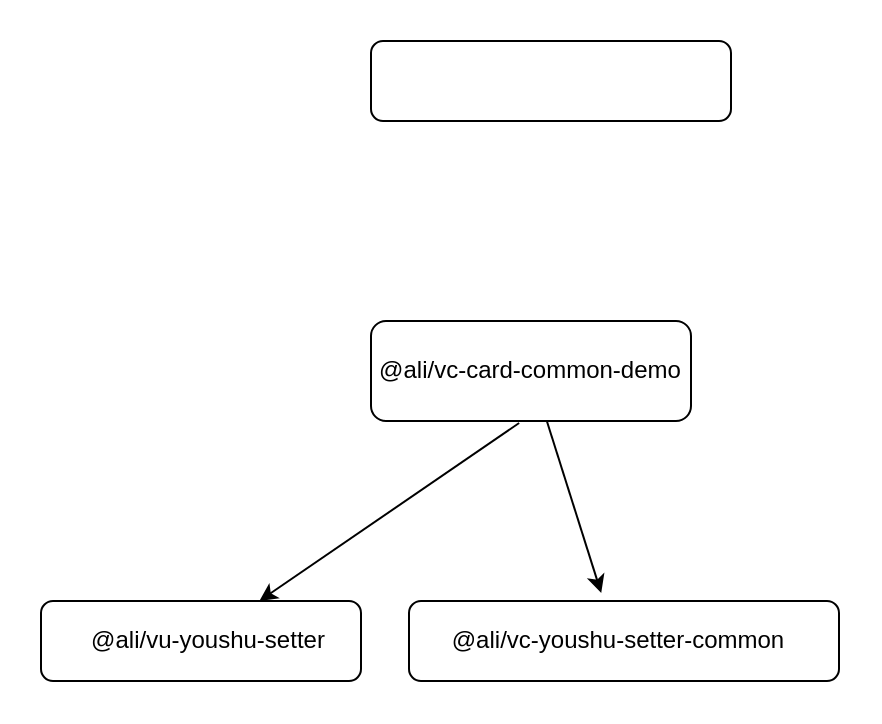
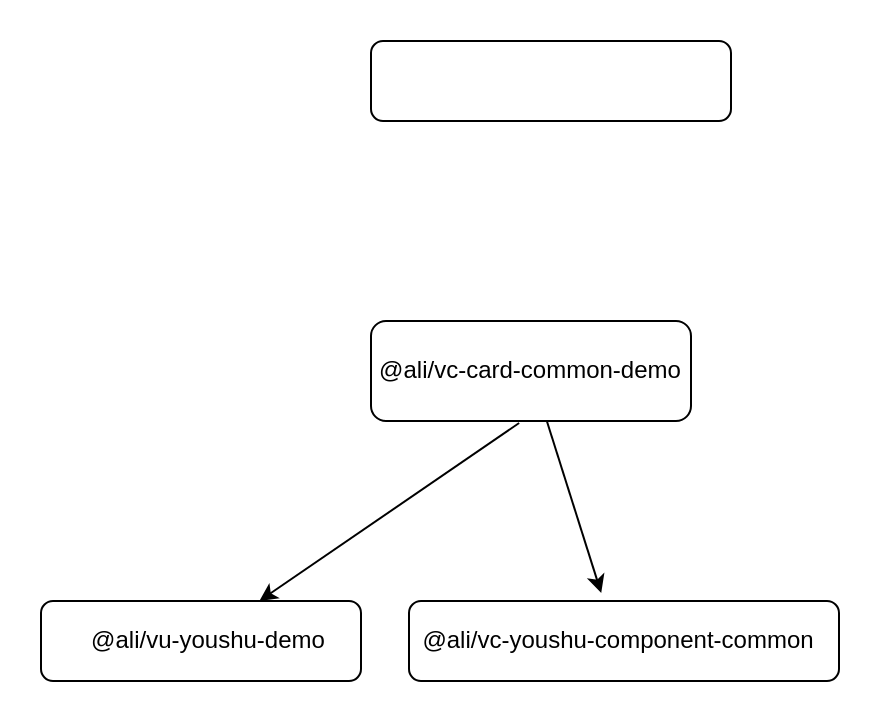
node "@ali/vu-youshu-setter": label "@ali/vu-youshu-setter" -> "@ali/vu-youshu-demo"
node "@ali/vc-youshu-setter-common": label "@ali/vc-youshu-setter-common" -> "@ali/vc-youshu-component-common"
